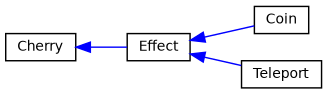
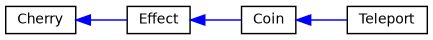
edge "Teleport" -> "Effect": now "Teleport" -> "Coin"
